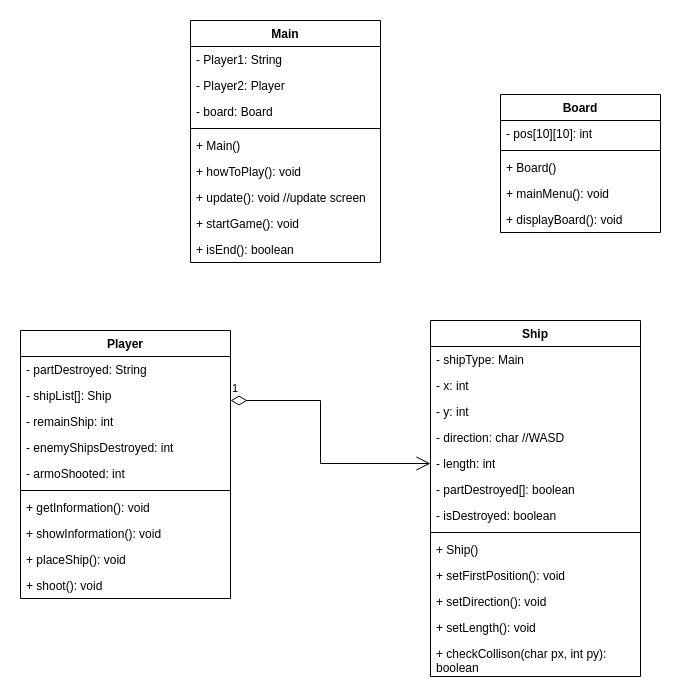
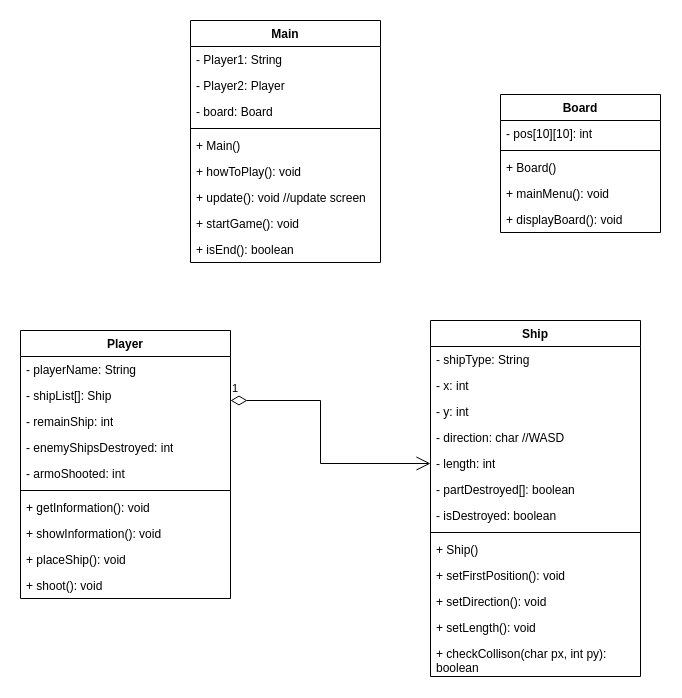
node "- shipType: Main": label "- shipType: Main" -> "- shipType: String"
node "- partDestroyed: String": label "- partDestroyed: String" -> "- playerName: String"
